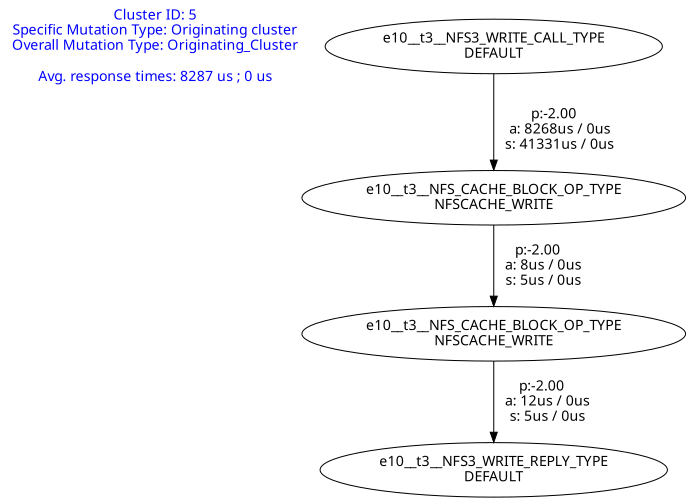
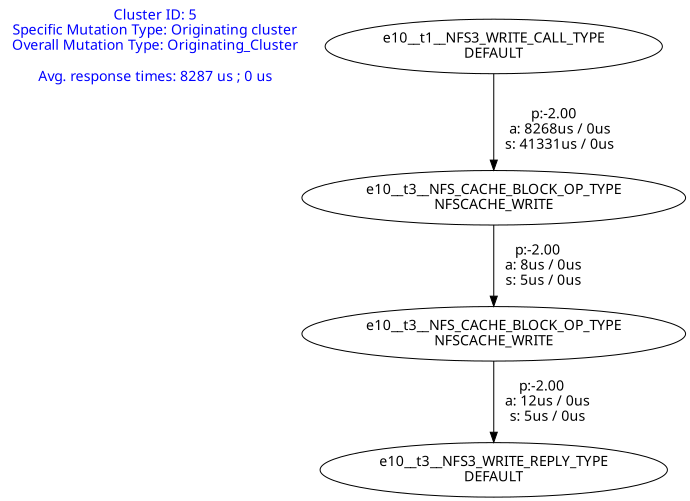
node "e10__t3__NFS3_WRITE_CALL_TYPE DEFAULT": label "e10__t3__NFS3_WRITE_CALL_TYPE DEFAULT" -> "e10__t1__NFS3_WRITE_CALL_TYPE DEFAULT"
